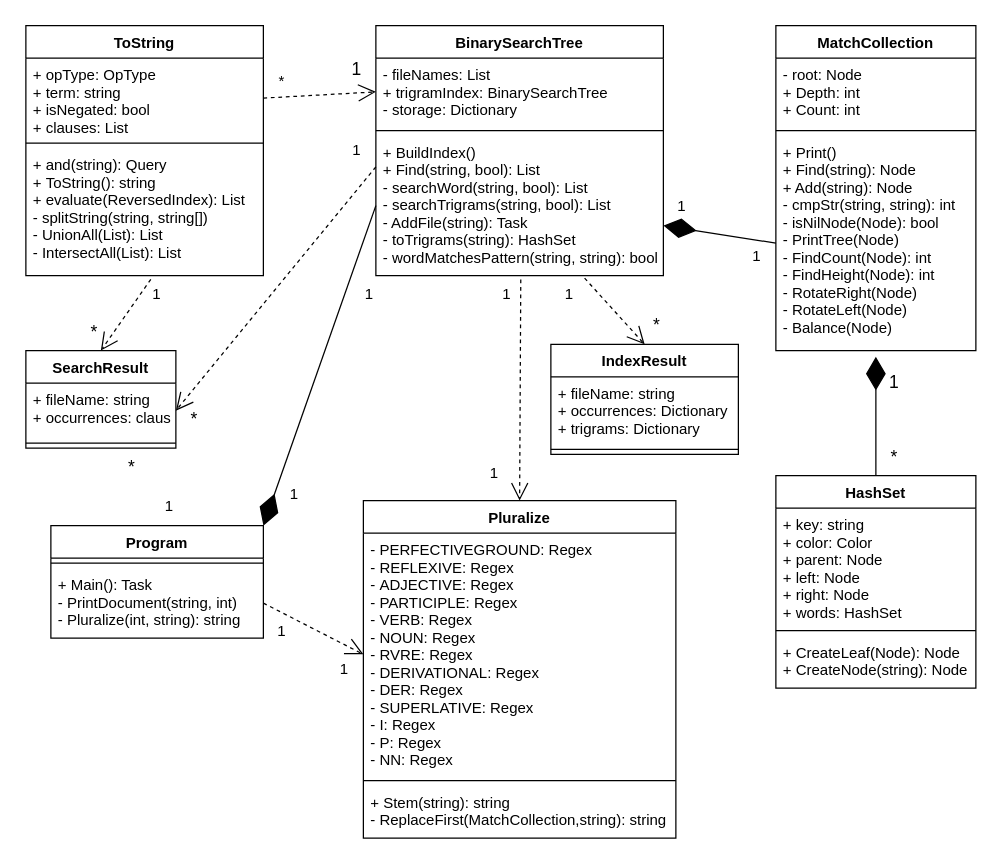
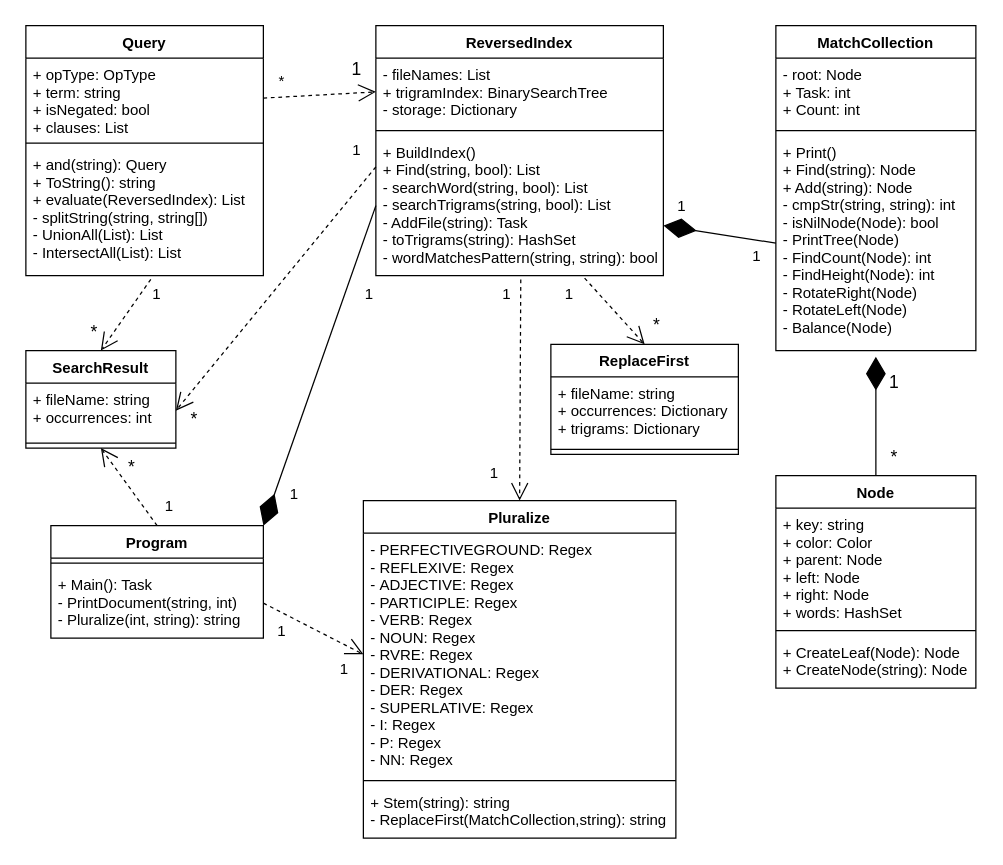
node "ToString": label "ToString" -> "Query"
node "BinarySearchTree": label "BinarySearchTree" -> "ReversedIndex"
node "- root: Node + Depth: int + Count: int": label "- root: Node + Depth: int + Count: int" -> "- root: Node + Task: int + Count: int"
node "IndexResult": label "IndexResult" -> "ReplaceFirst"
node "+ fileName: string + occurrences: clauses": label "+ fileName: string + occurrences: clauses" -> "+ fileName: string + occurrences: int"
edge "Program" -> "SearchResult": added
node "HashSet": label "HashSet" -> "Node"
